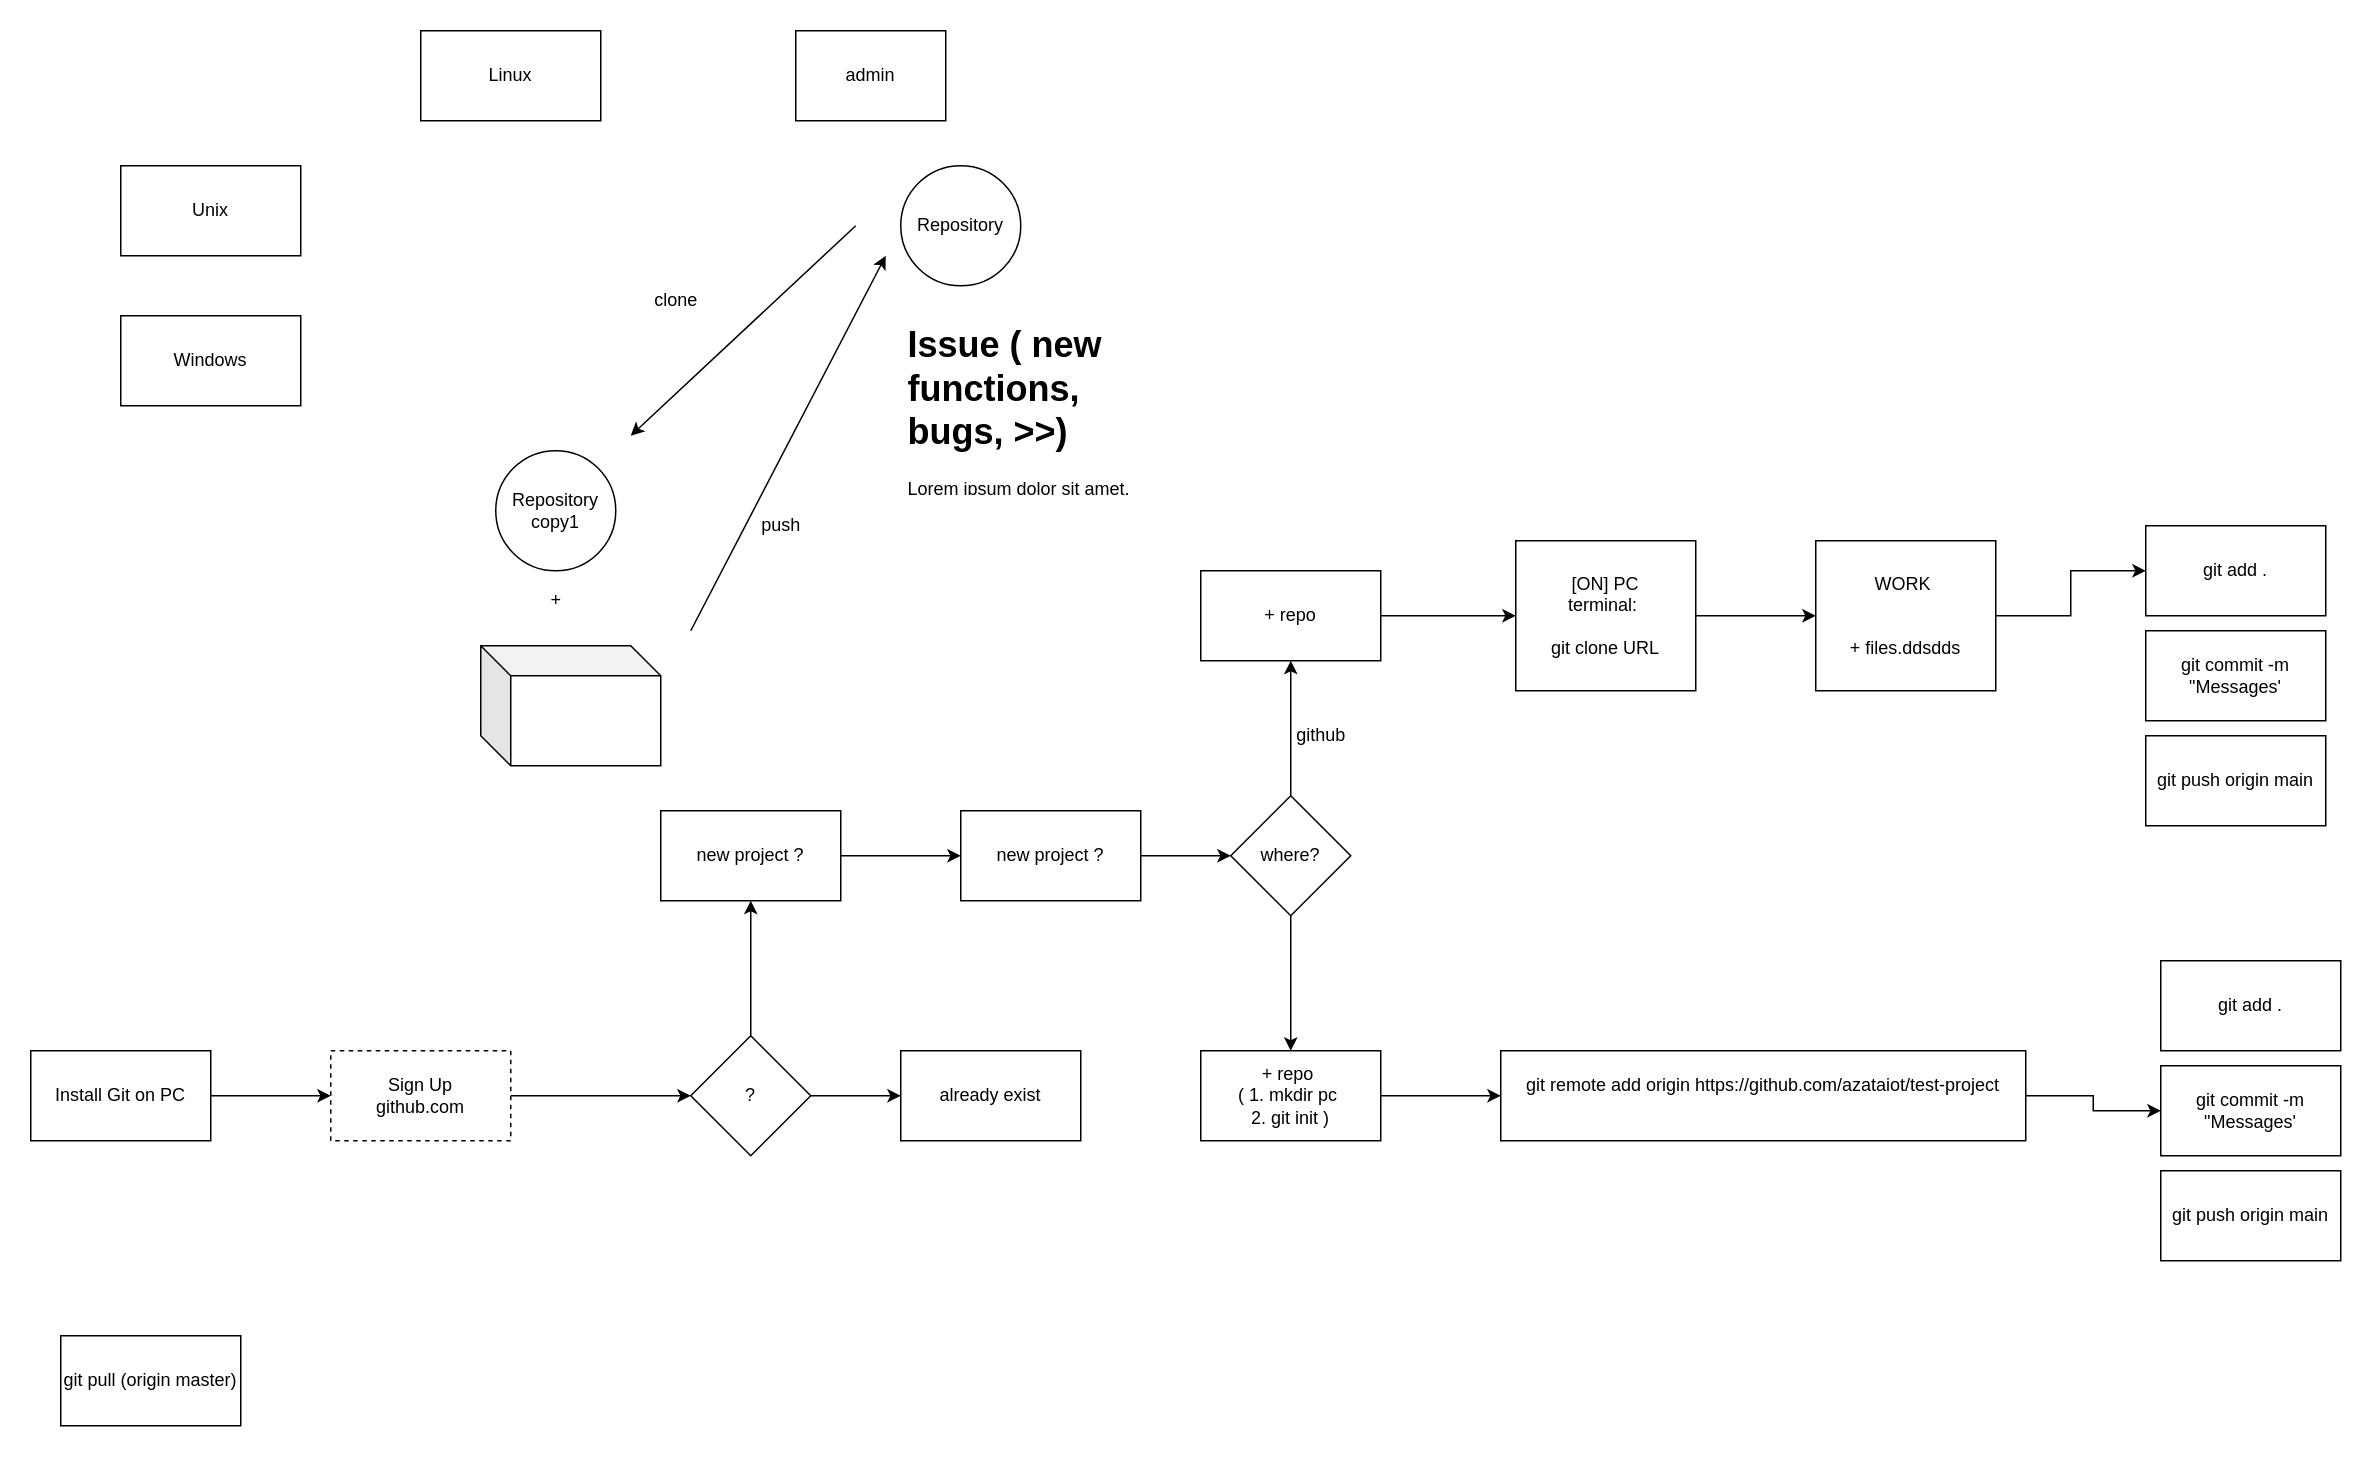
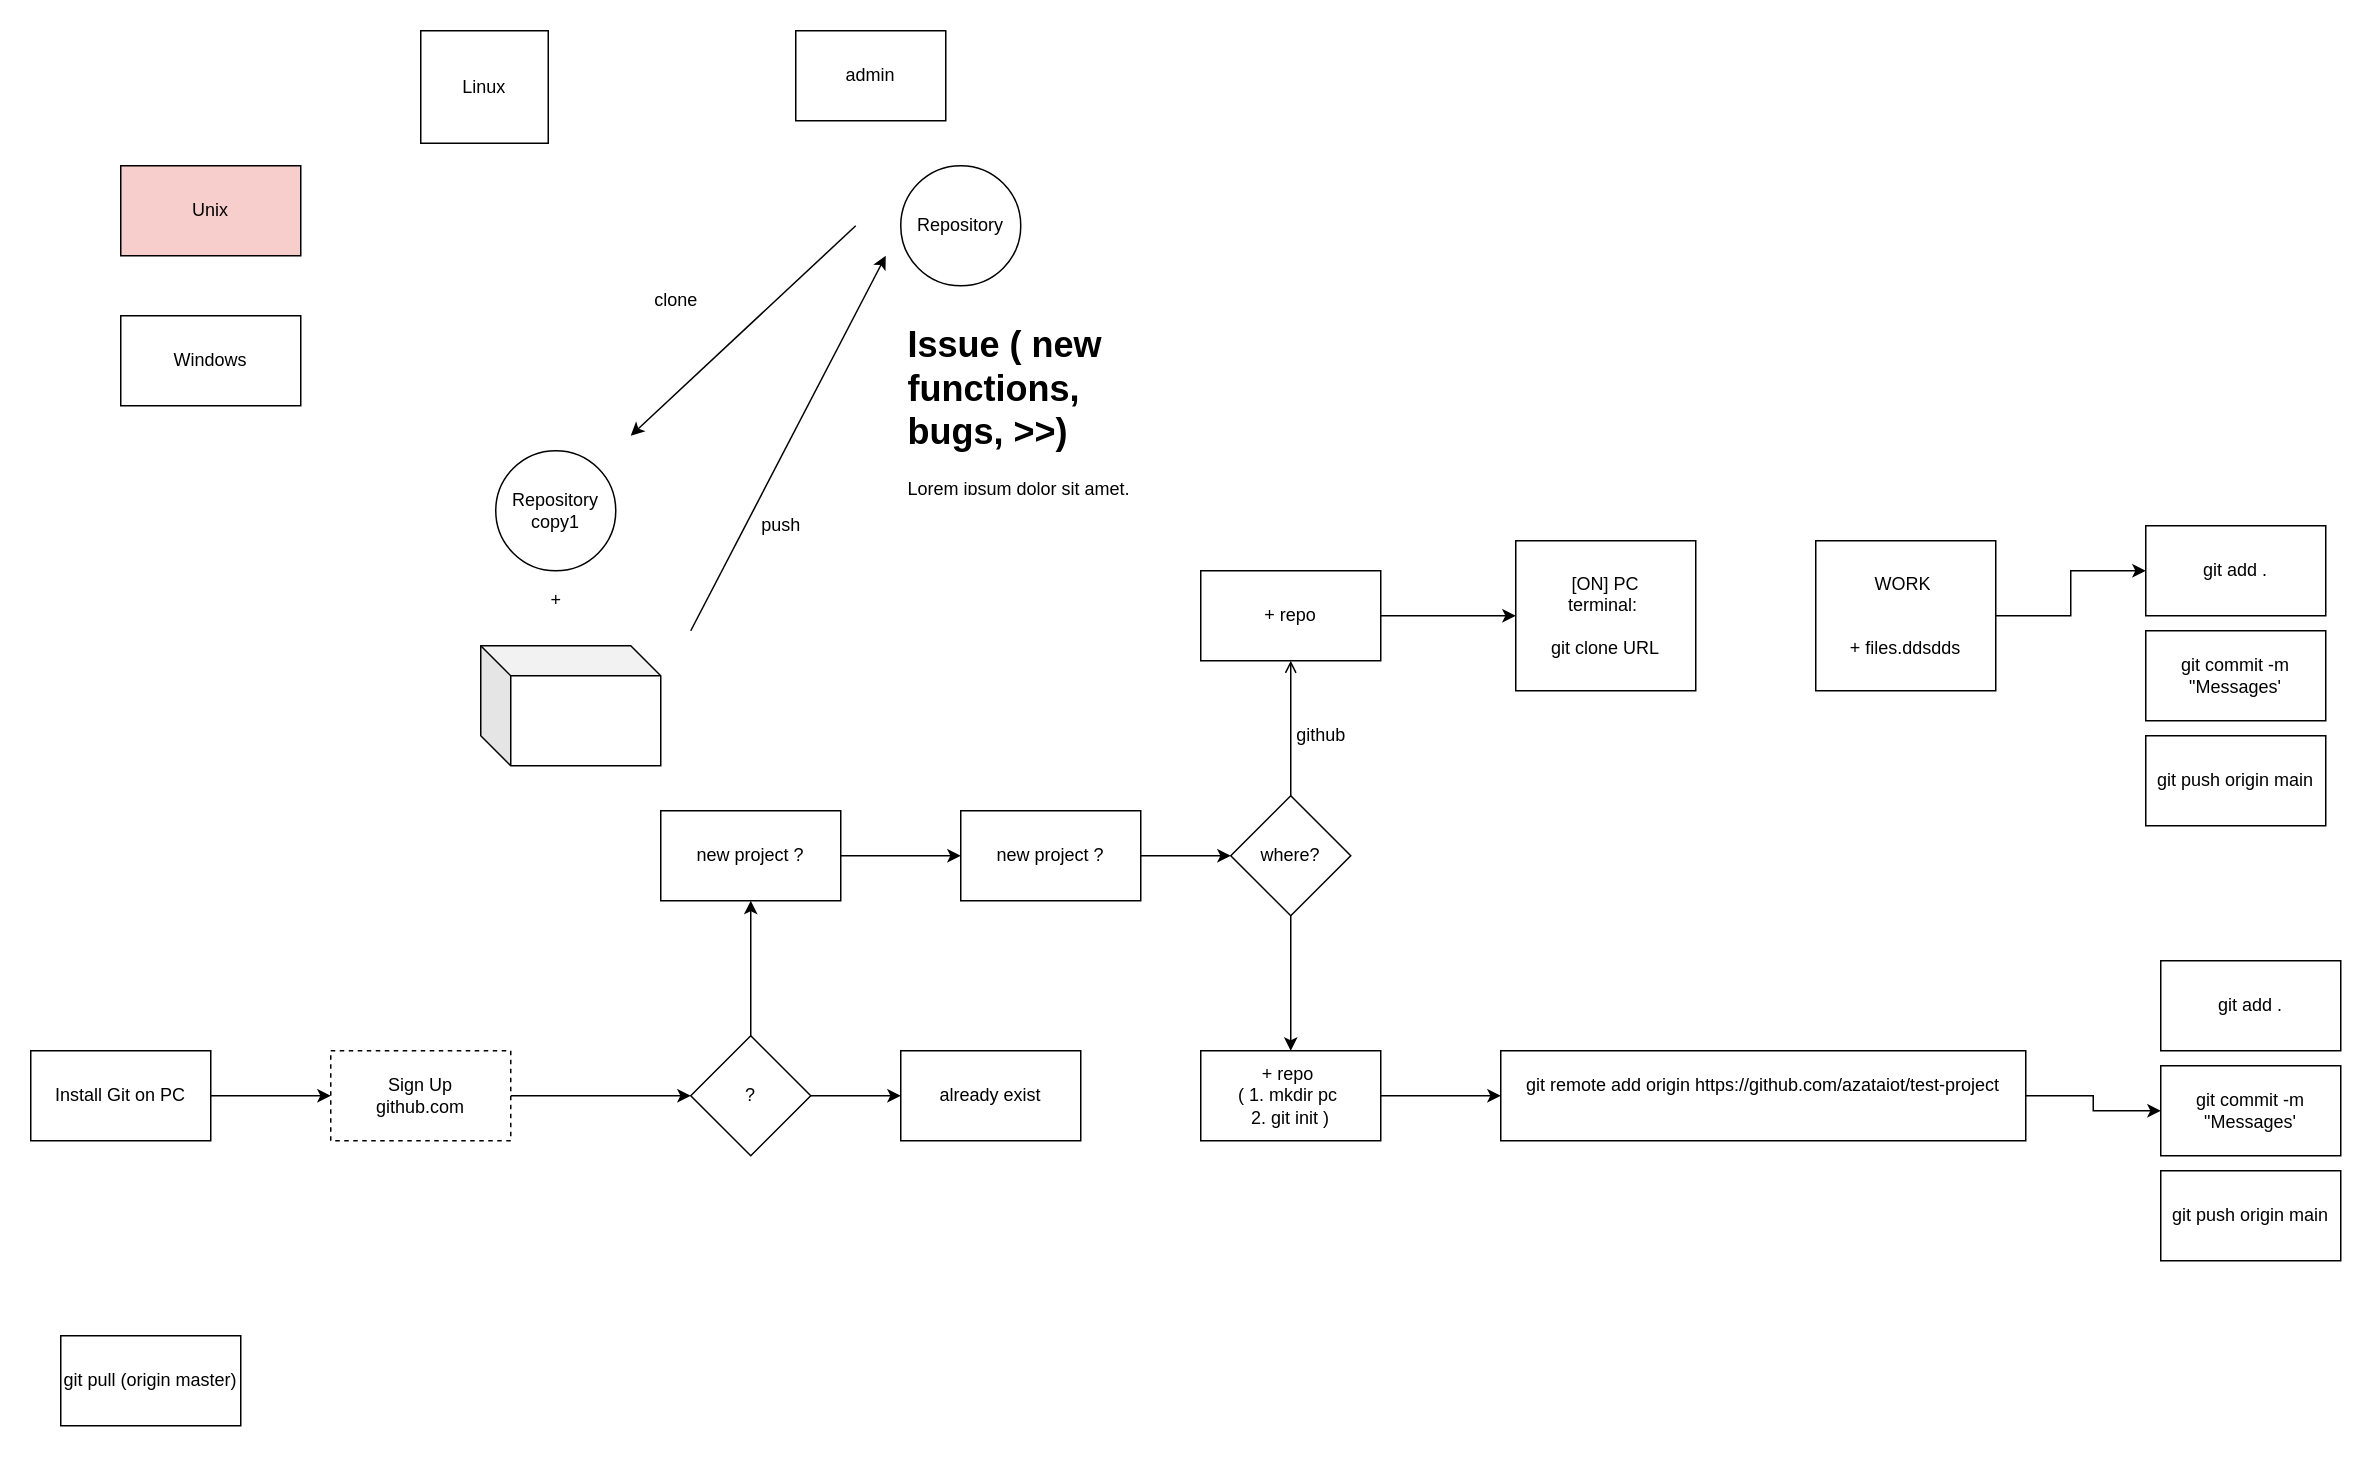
node "Linux": size 180x90 -> 128x113
node "Unix": fillcolor #ffffff -> #f8cecc
edge "[ON] PC terminal: git clone URL" -> "WORK + files.ddsdds": removed
edge "where?" -> "+ repo": arrowhead classic -> open
